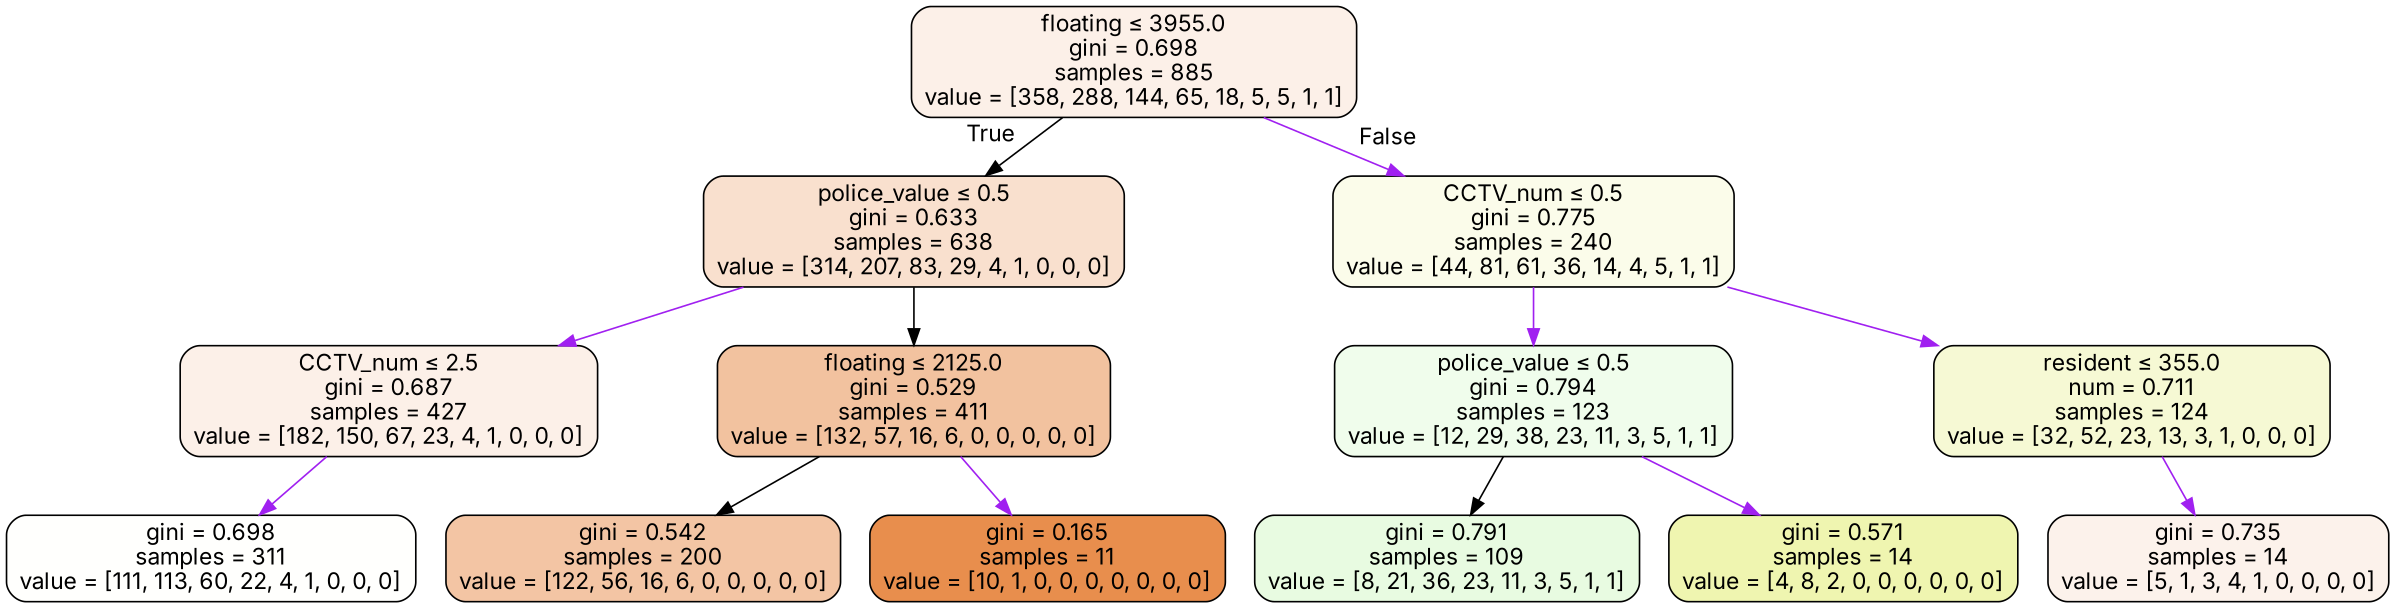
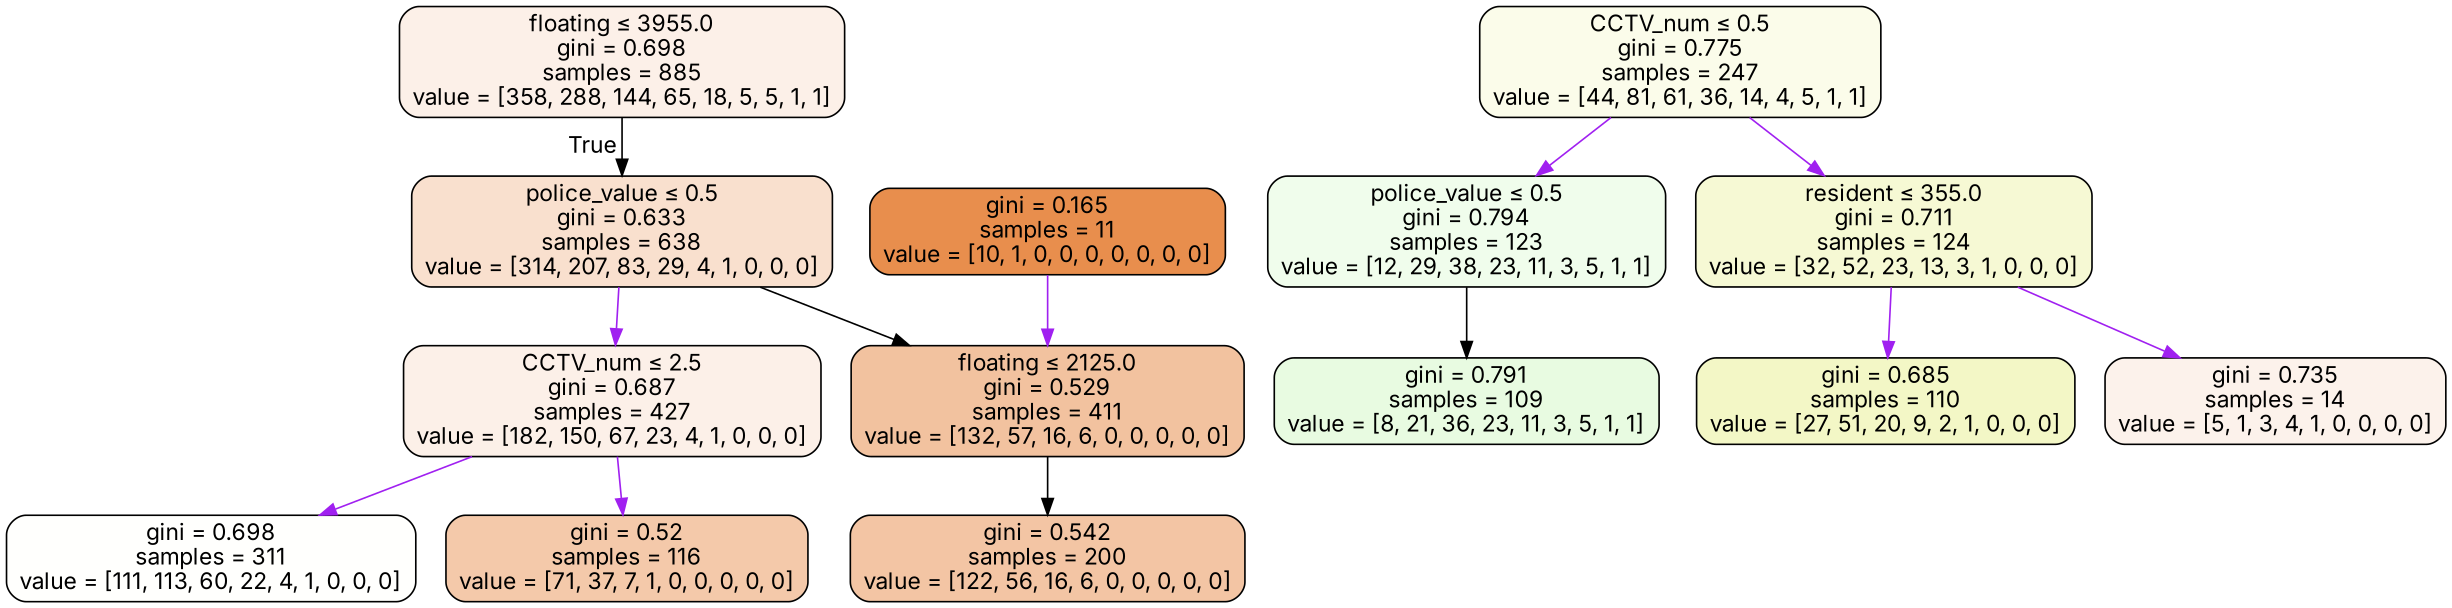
edge "floating ≤ 3955.0" -> "CCTV_num ≤ 0.5": removed
node "CCTV_num ≤ 0.5": text "samples = 240" -> "samples = 247"
node "resident ≤ 355.0": text "num = 0.711" -> "gini = 0.711"
node "gini = 0.685": added
edge "floating ≤ 2125.0" -> "gini = 0.165": reversed
node "gini = 0.52": added
node "gini = 0.571": removed
